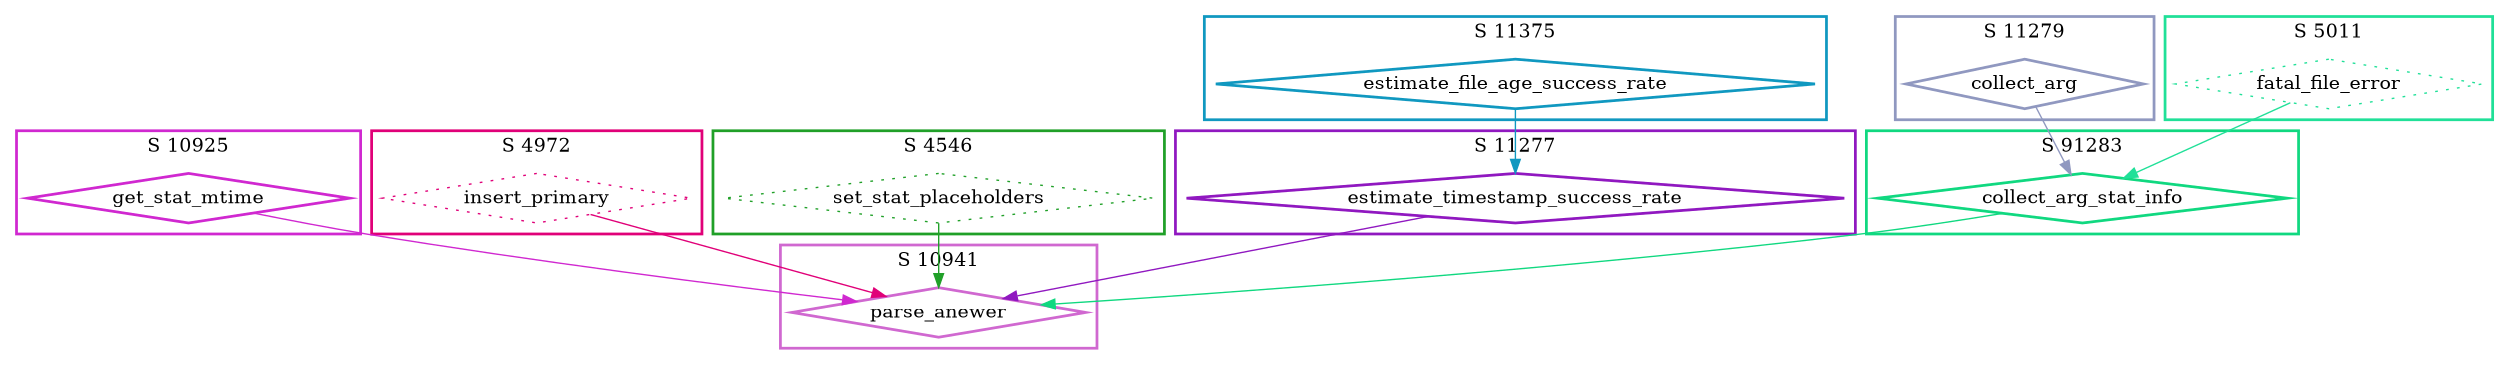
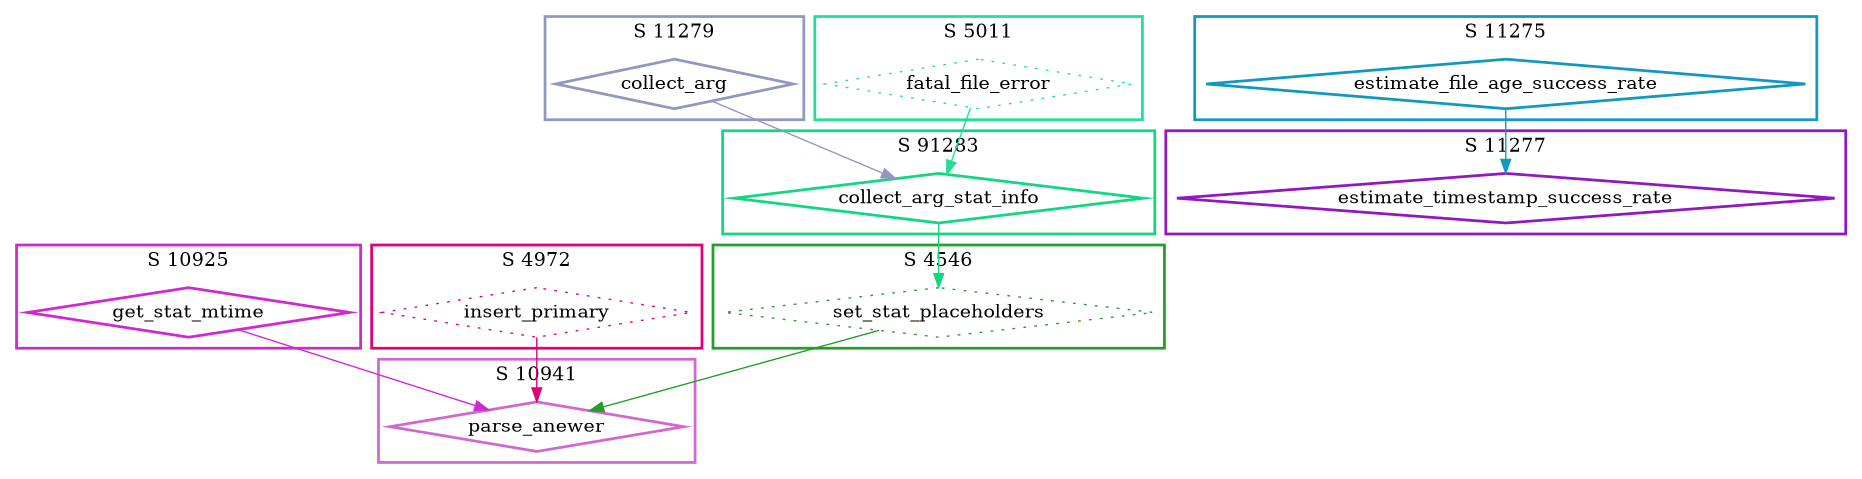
cluster "S 11375": label "S 11375" -> "S 11275"
edge "estimate_timestamp_success_rate" -> "parse_anewer": removed
edge "collect_arg_stat_info" -> "parse_anewer": now "collect_arg_stat_info" -> "set_stat_placeholders"
